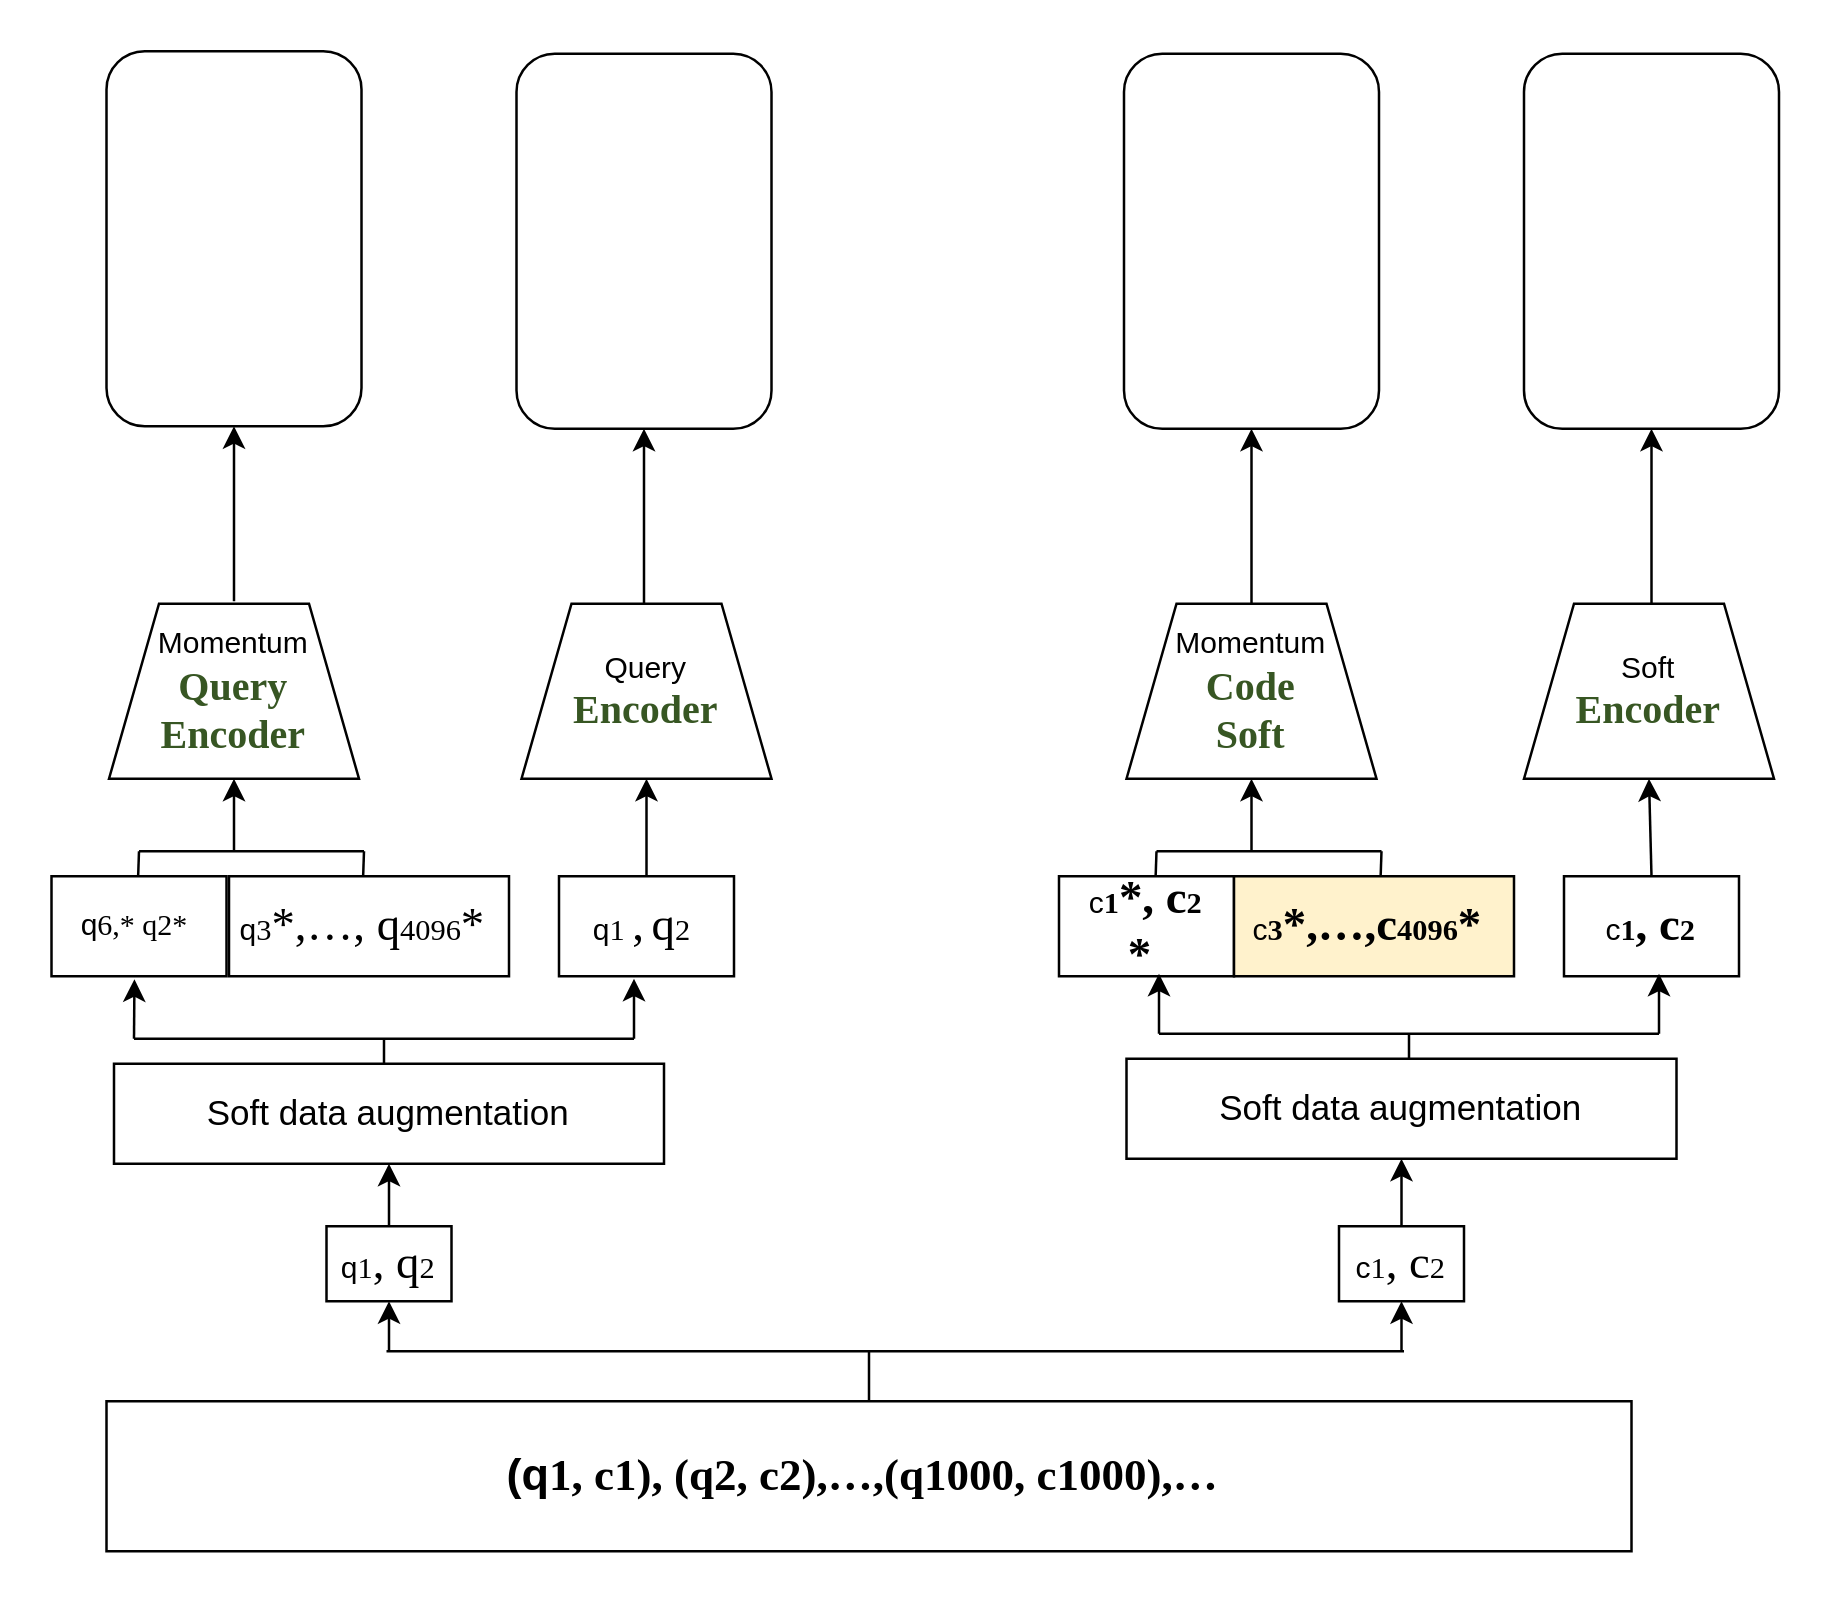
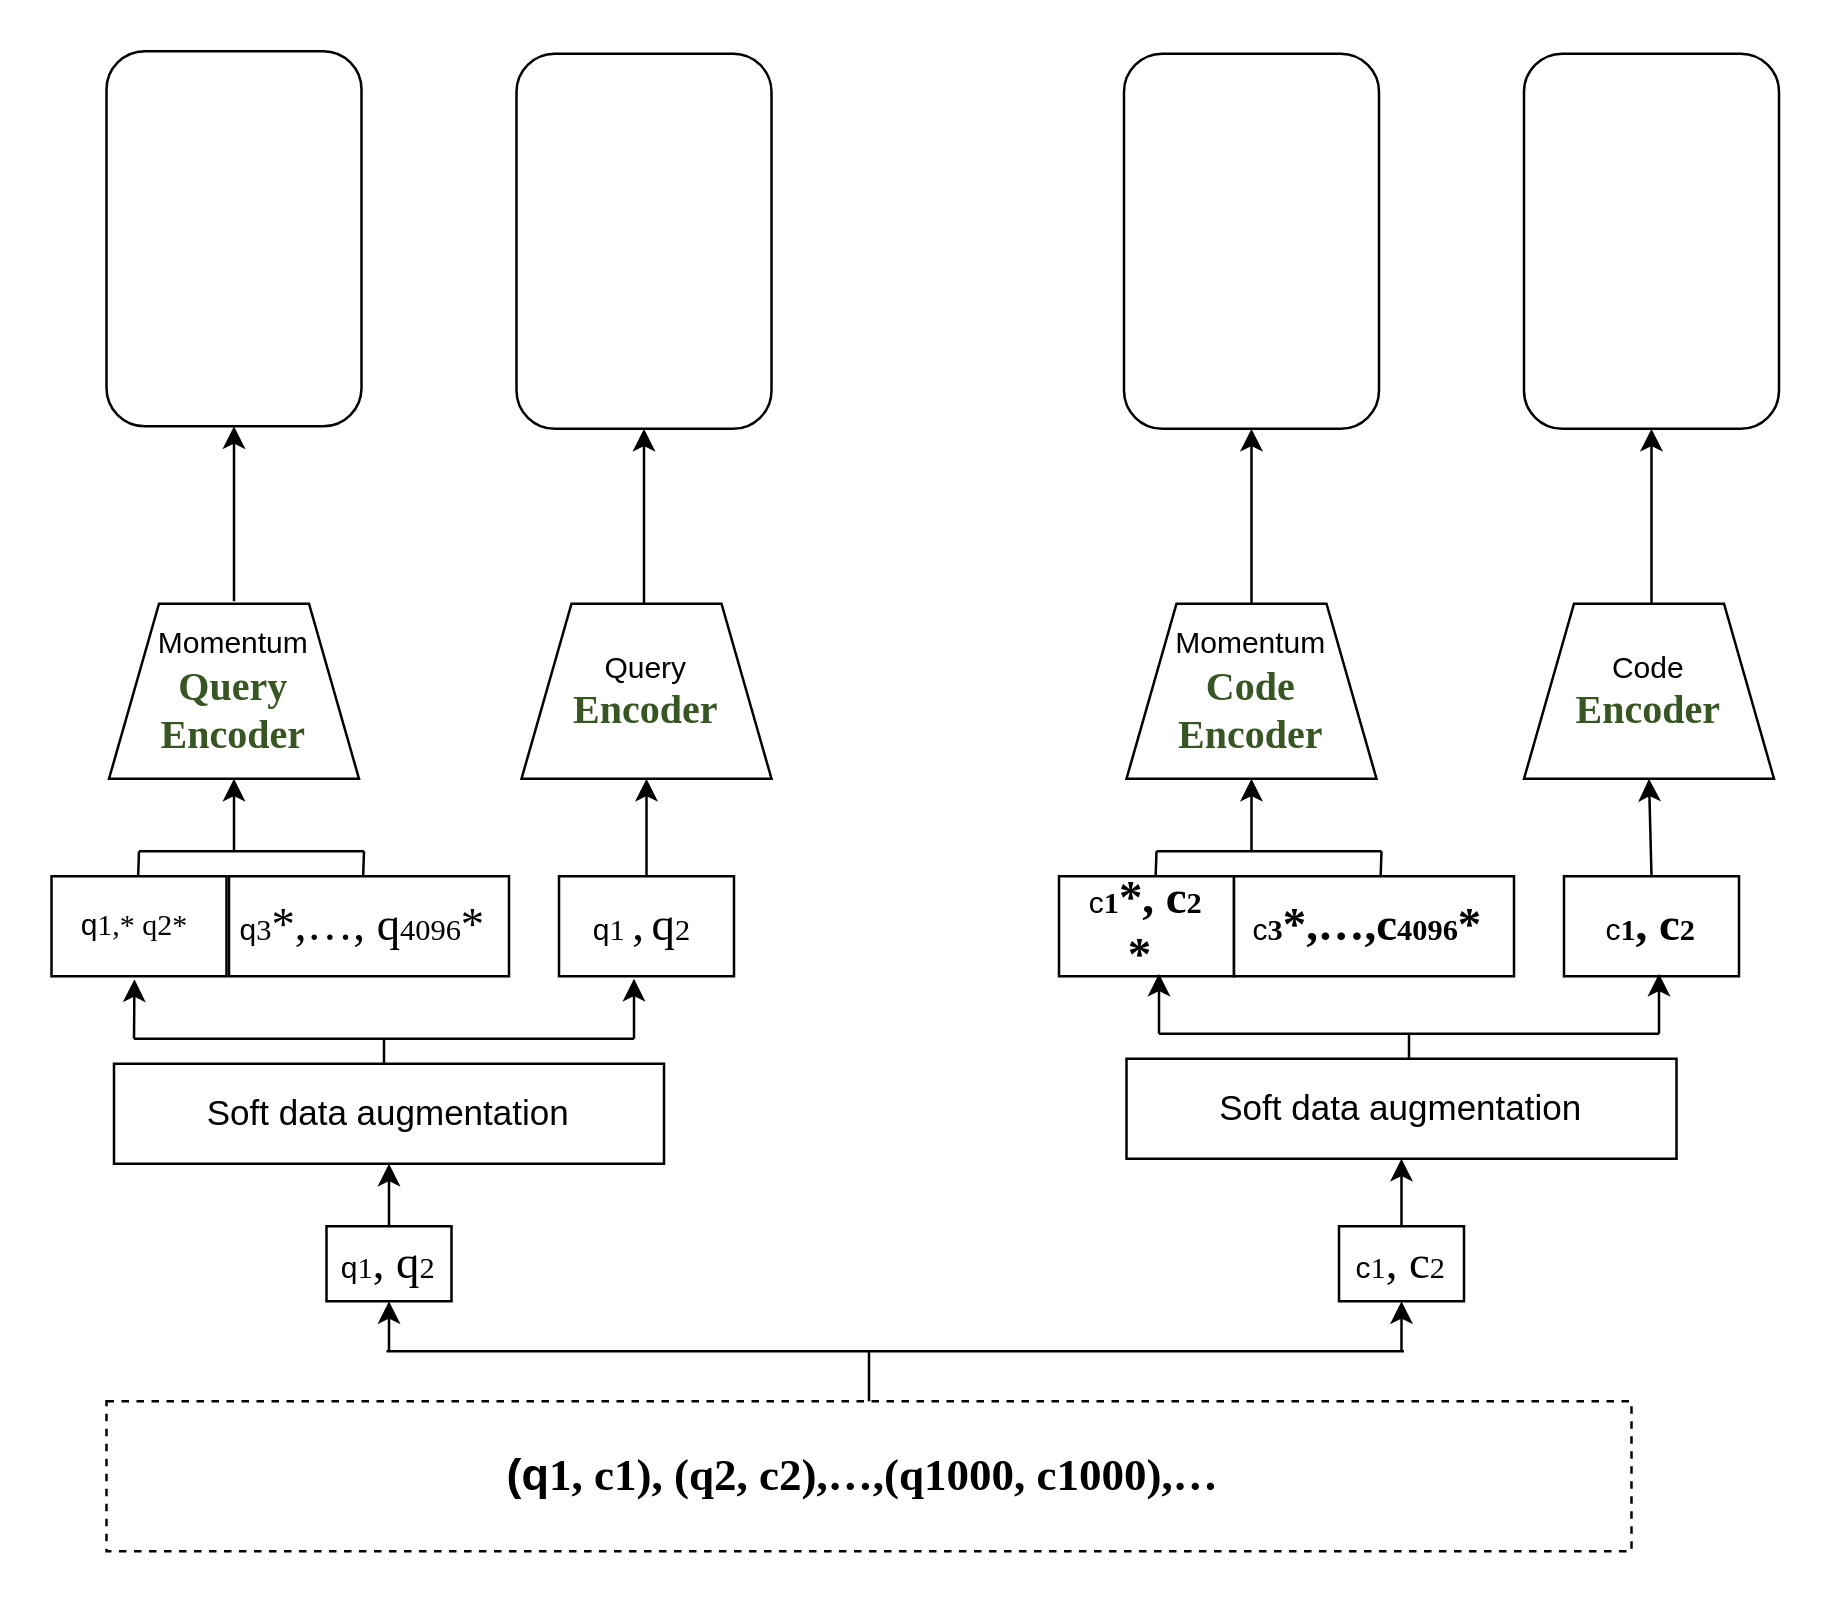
node "Momentum Code Soft": label "Momentum Code Soft" -> "Momentum Code Encoder"
node "Soft Encoder": label "Soft Encoder" -> "Code Encoder"
node "q6,* q2*": label "q6,* q2*" -> "q1,* q2*"
node "c3*,…,c4096*": fillcolor #fff2cc -> #ffffff
node "(q1, c1), (q2, c2),…,(q1000, c1000),…": style solid -> dashed
